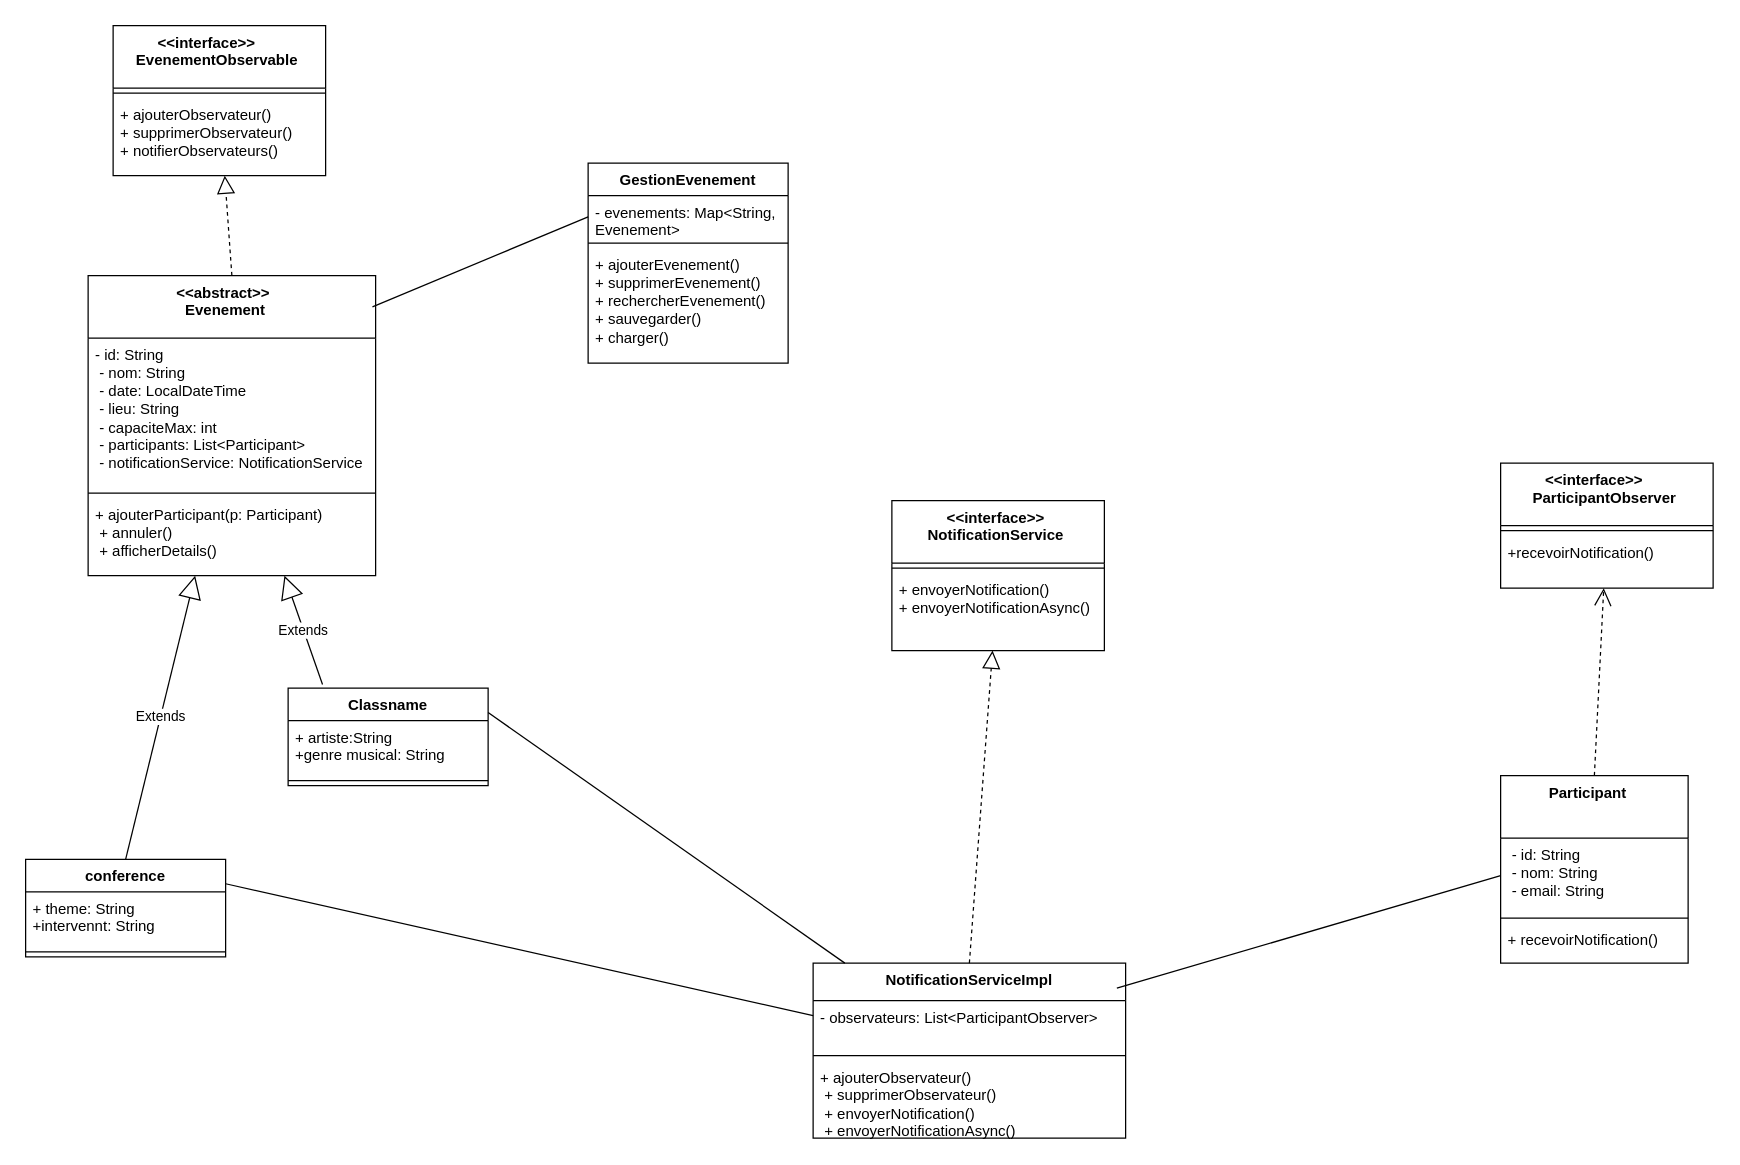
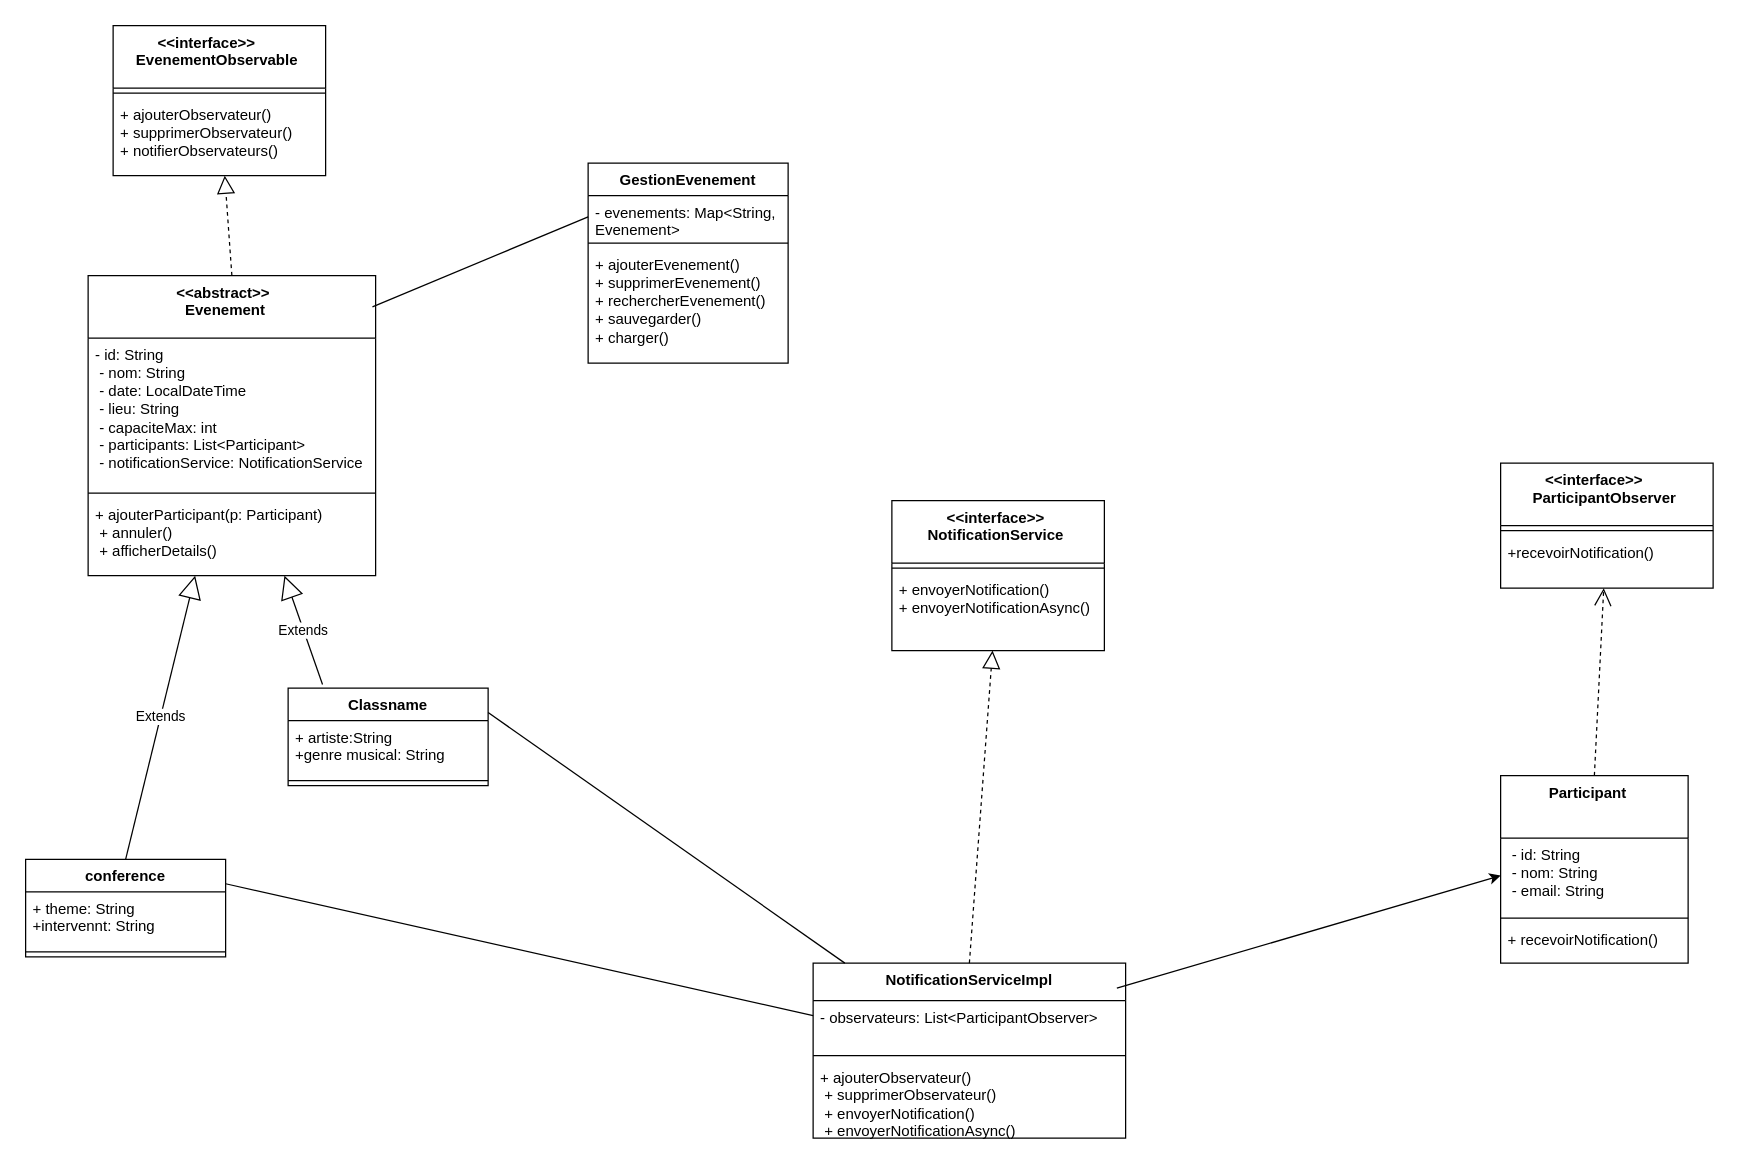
edge "- id: String - nom: String - email: String" -- "NotificationServiceImpl": arrowhead none -> classic
